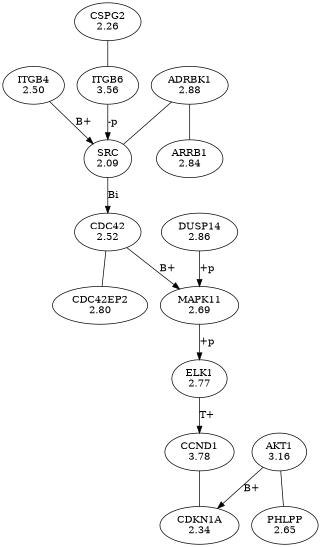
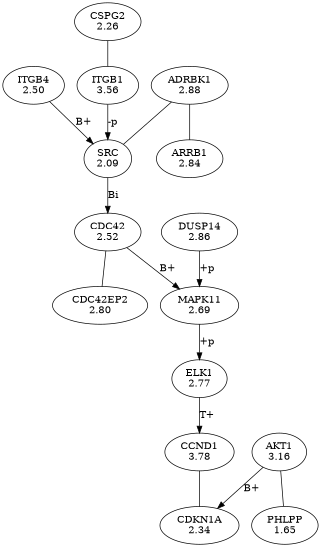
node "ITGB6 3.56": label "ITGB6 3.56" -> "ITGB1 3.56"
node "PHLPP 2.65": label "PHLPP 2.65" -> "PHLPP 1.65"
